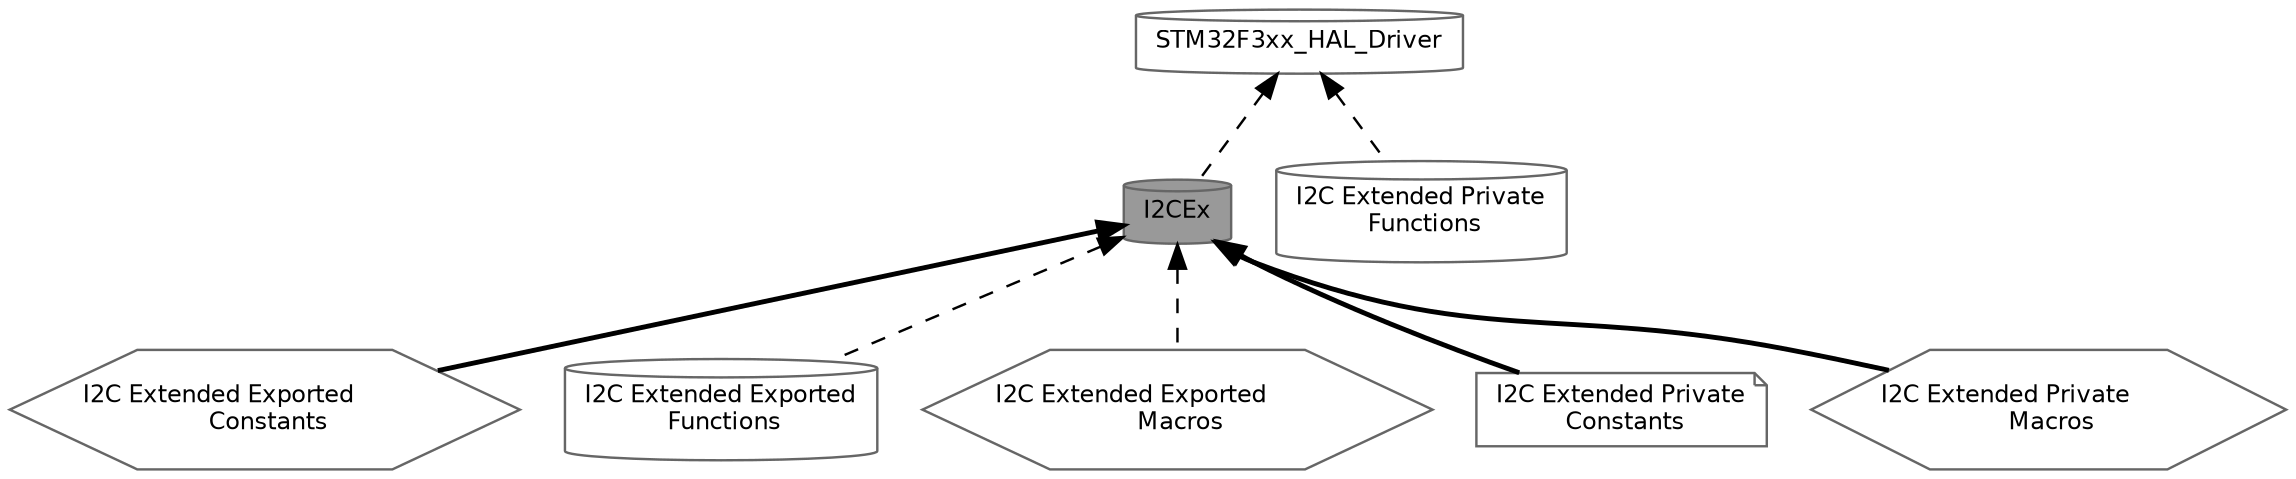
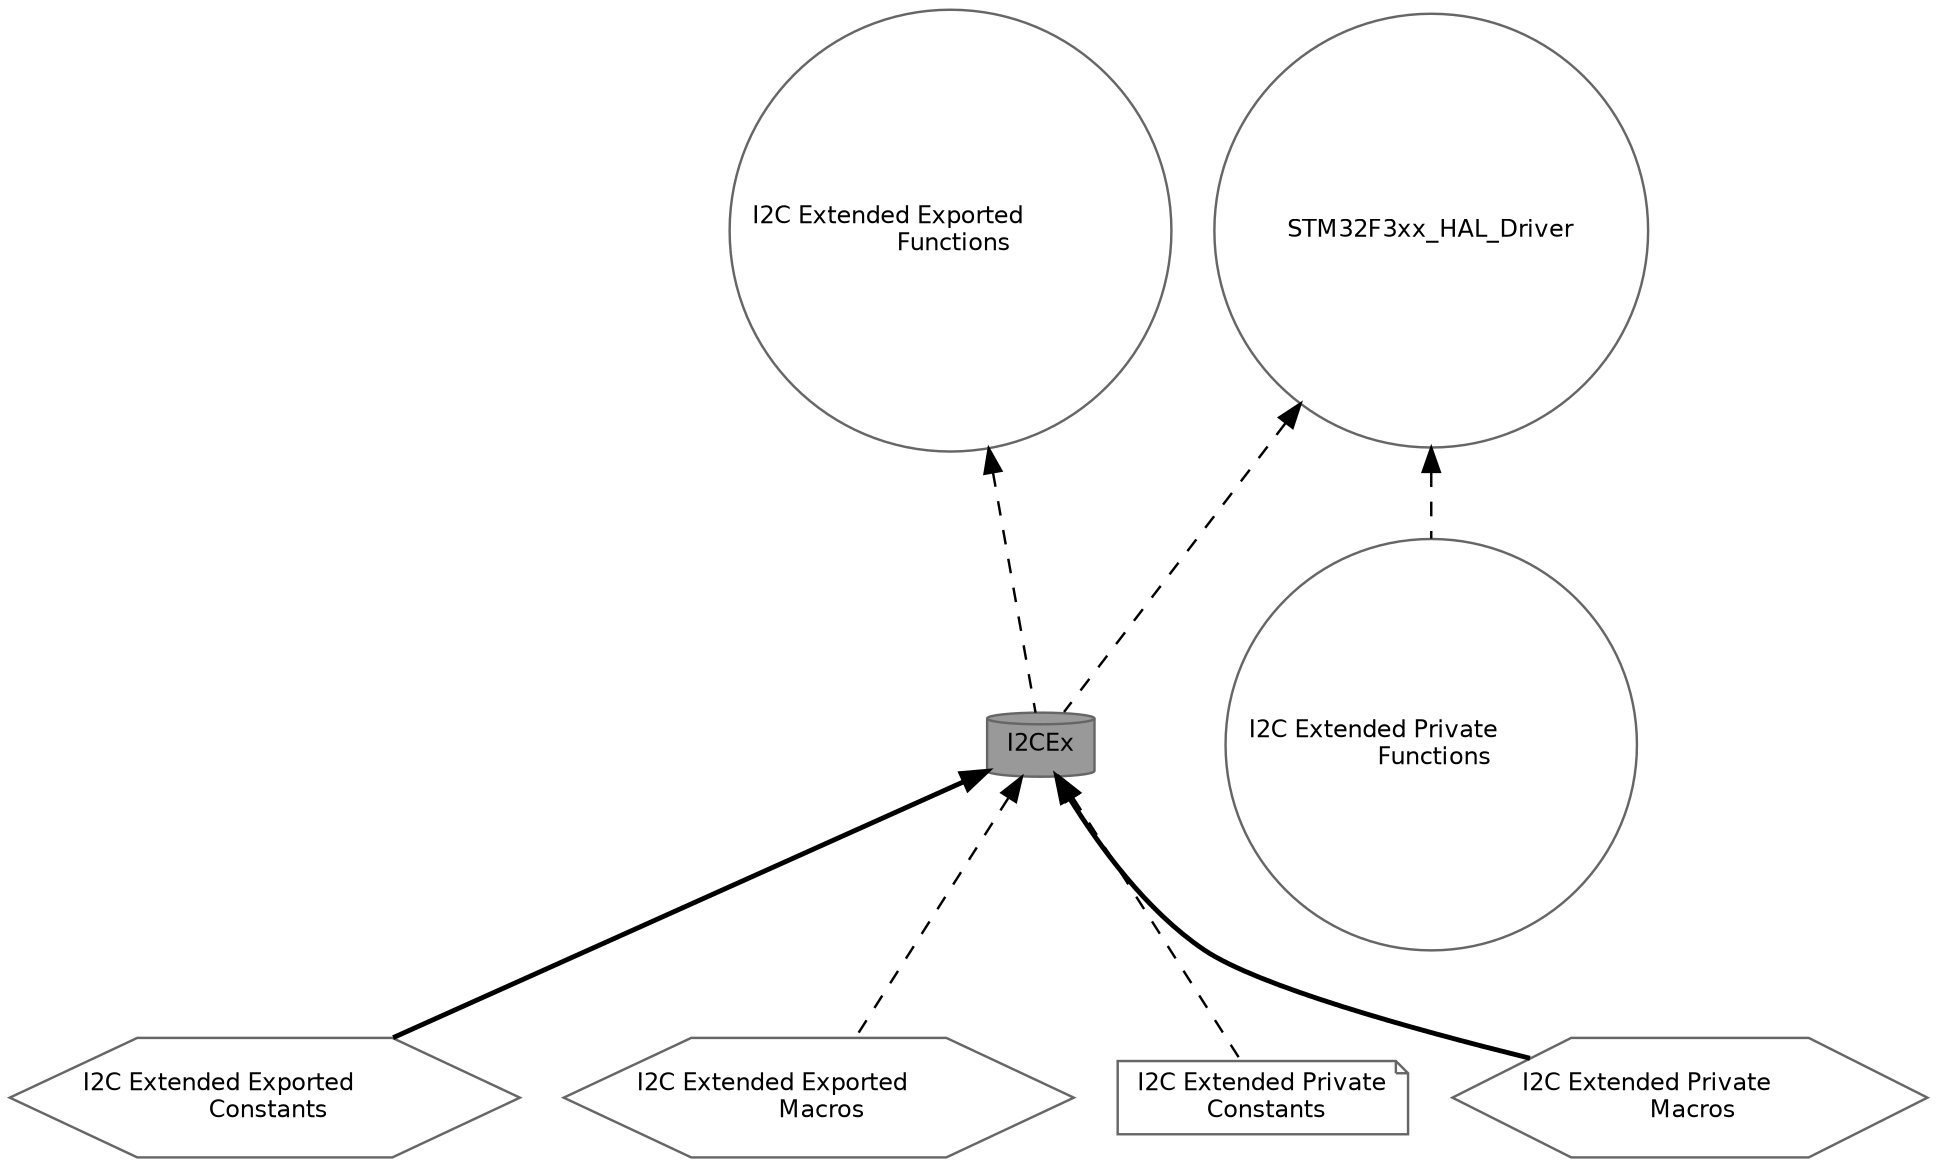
node "STM32F3xx_HAL_Driver": shape cylinder -> circle
node "I2C Extended Private Functions": shape cylinder -> circle
edge "I2C Extended Exported Functions" -> "I2CEx": reversed
edge "I2C Extended Private Constants" -> "I2CEx": style bold -> dashed
node "I2C Extended Exported Functions": shape cylinder -> circle
